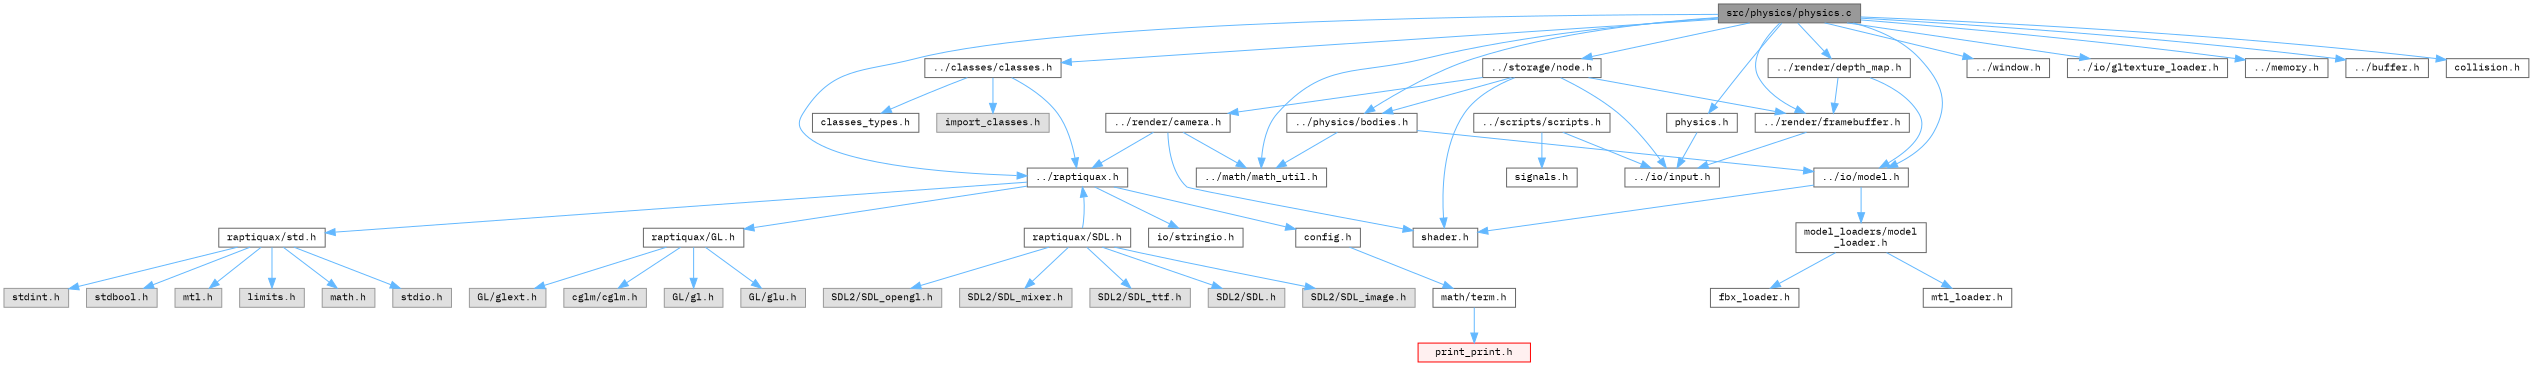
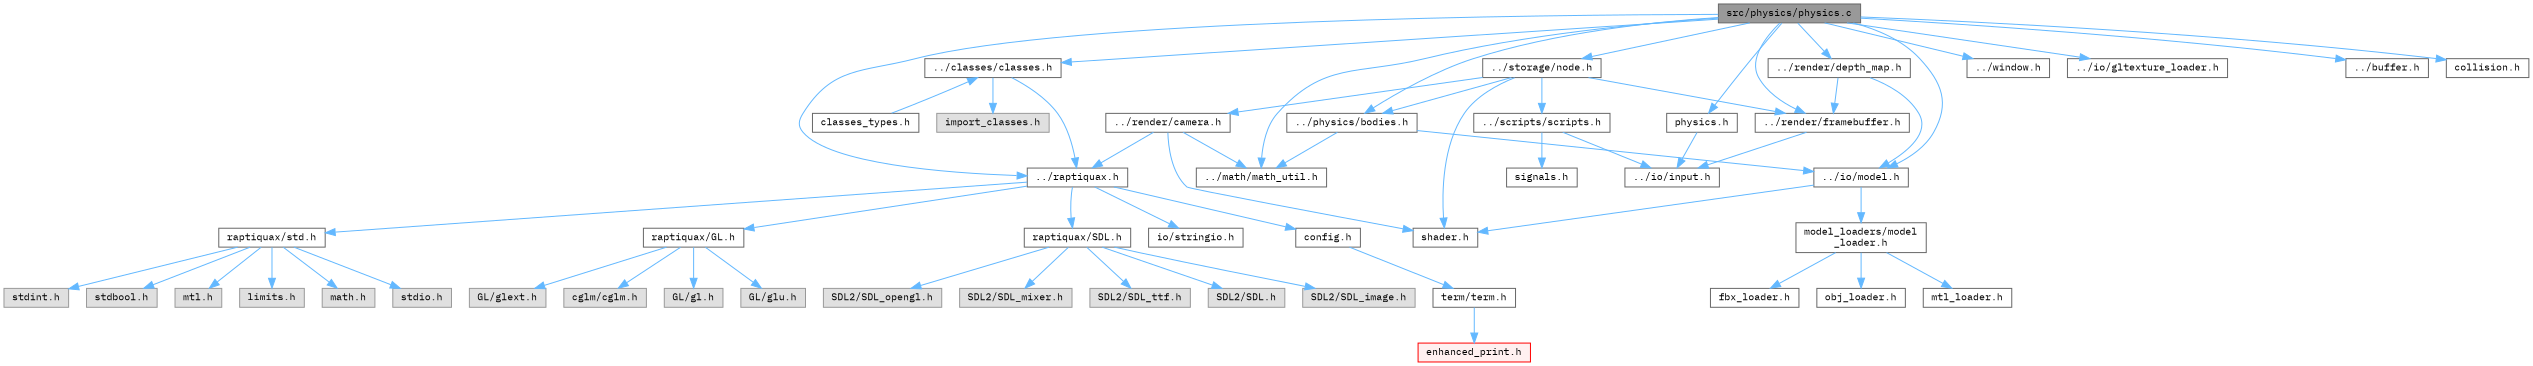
node "../memory.h": removed
edge "../classes/classes.h" -> "classes_types.h": reversed
edge "../storage/node.h" -> "../io/input.h": now "../storage/node.h" -> "../scripts/scripts.h"
edge "raptiquax/SDL.h" -> "../raptiquax.h": reversed
node "math/term.h": label "math/term.h" -> "term/term.h"
node "obj_loader.h": added
node "print_print.h": label "print_print.h" -> "enhanced_print.h"
